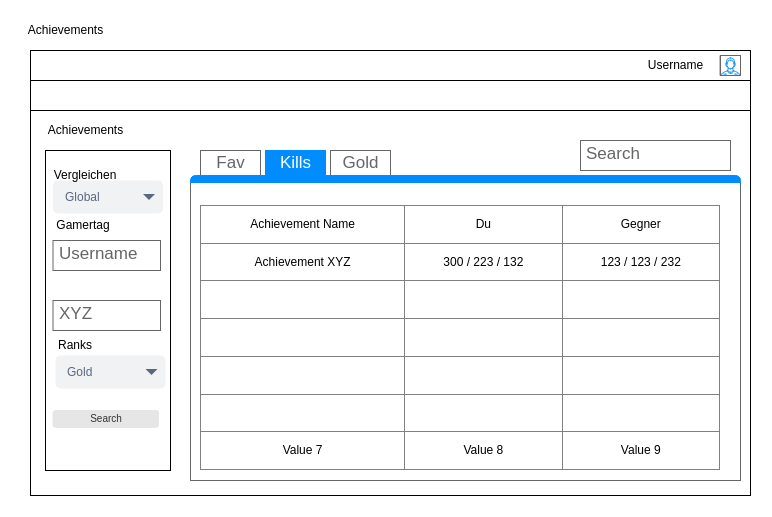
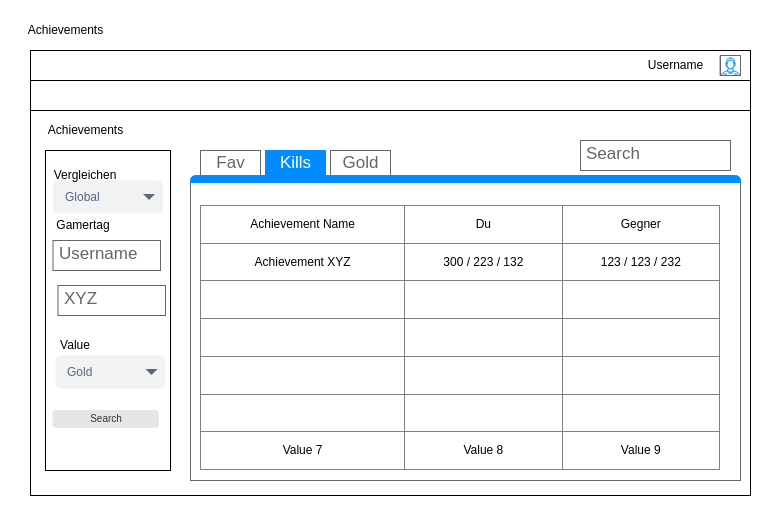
node "XYZ": moved (107, 316) -> (112, 301)
node "Ranks": label "Ranks" -> "Value"
